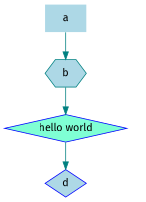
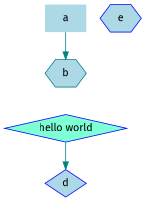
node "e": added
edge "b" -> "hello world": removed
